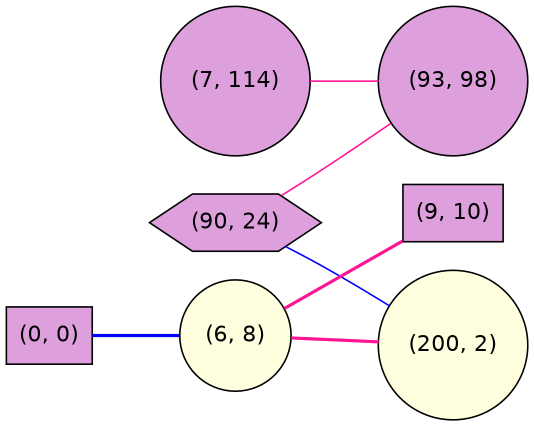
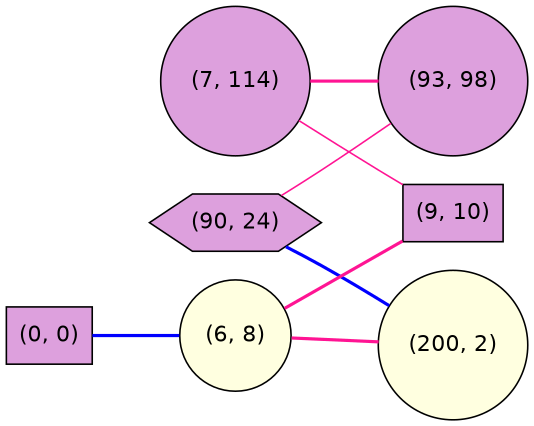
edge "(7, 114)" -- "(93, 98)": style solid -> bold
edge "(7, 114)" -- "(9, 10)": added
edge "(90, 24)" -- "(200, 2)": style solid -> bold
